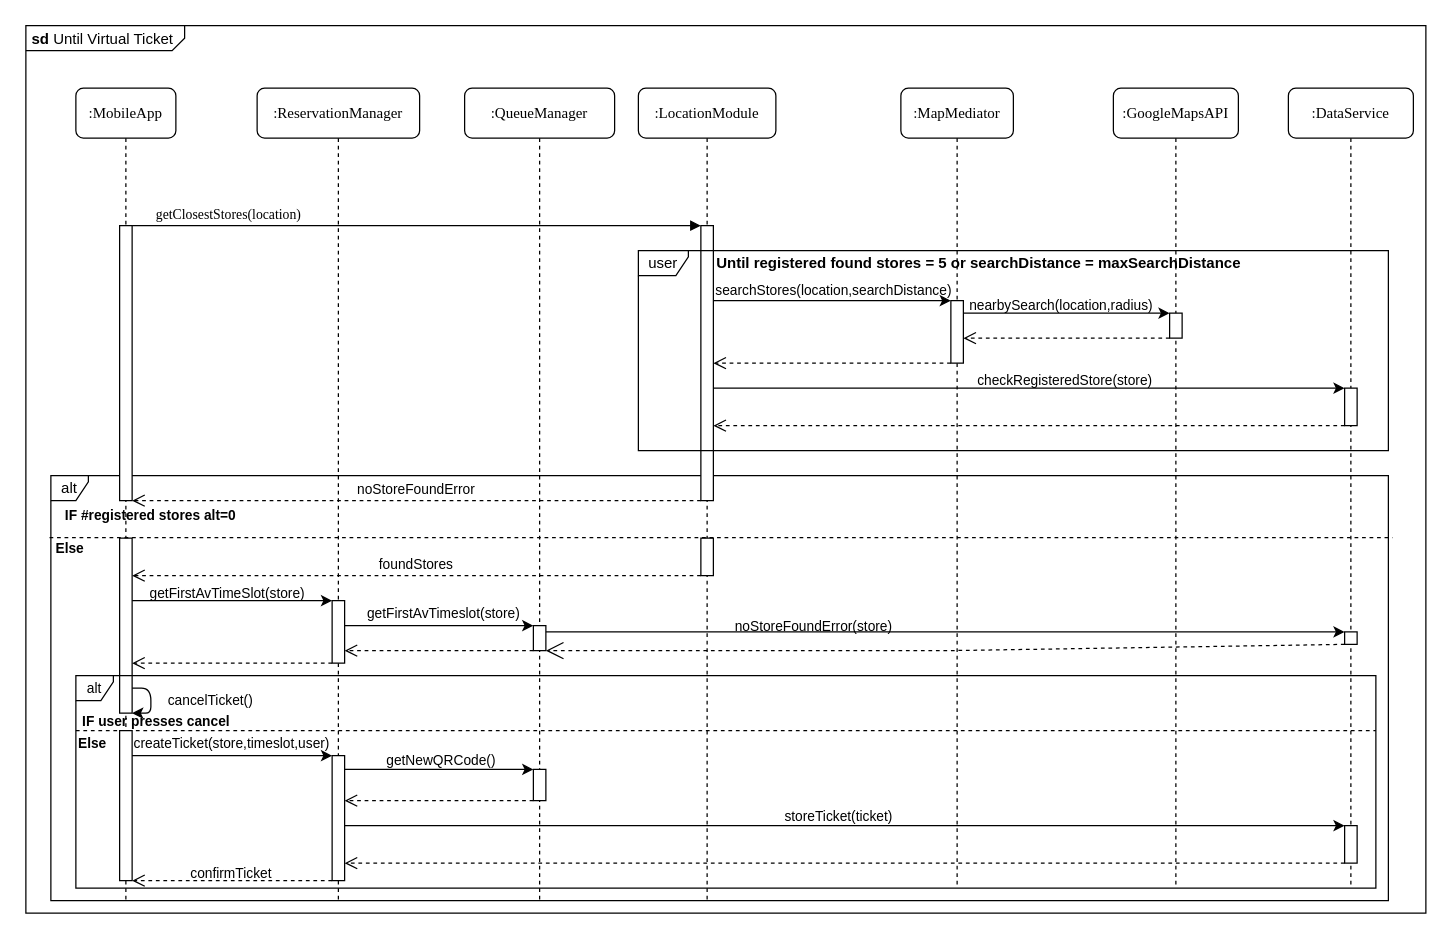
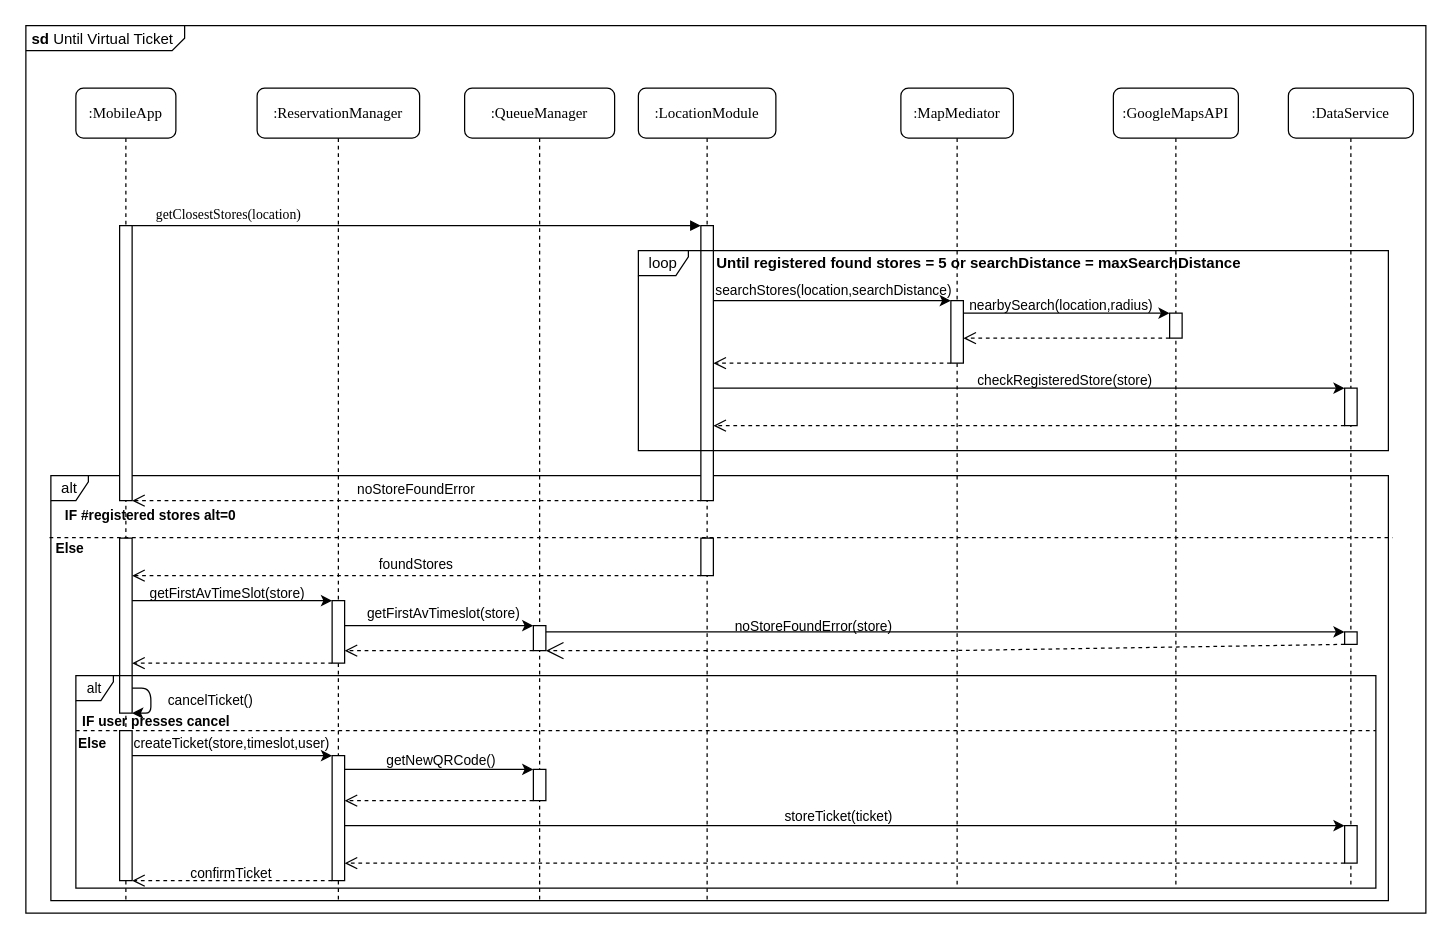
node "user": label "user" -> "loop"
